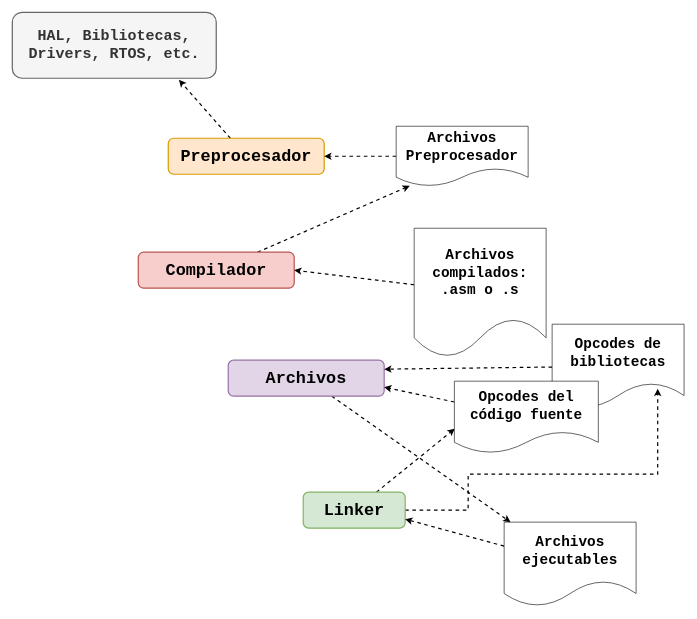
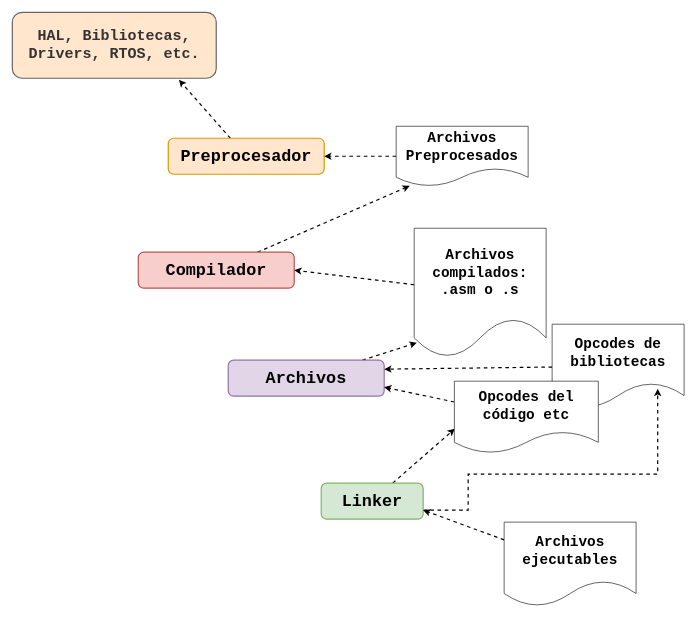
node "HAL, Bibliotecas, Drivers, RTOS, etc.": fillcolor #f5f5f5 -> #ffe6cc
node "Archivos Preprocesador": label "Archivos Preprocesador" -> "Archivos Preprocesados"
node "Opcodes del código fuente": label "Opcodes del código fuente" -> "Opcodes del código etc"
edge "Archivos" -> "Archivos ejecutables": now "Archivos" -> "Archivos compilados: .asm o .s"
node "Linker": moved (354, 510) -> (372, 501)
